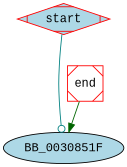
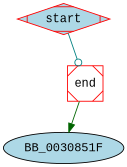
edge "start" -> "BB_0030851F": now "start" -> "end"
